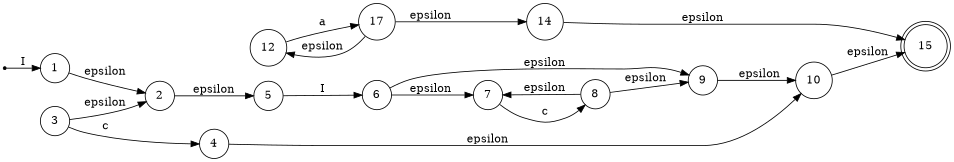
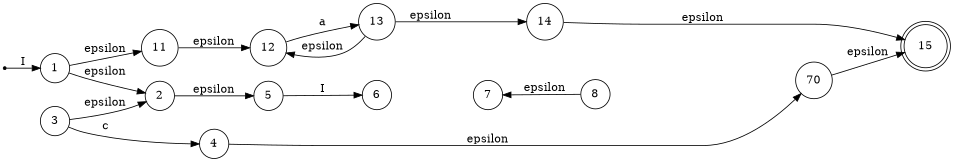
node "17": label "17" -> "13"
node "11": added
node "9": removed
node "10": label "10" -> "70"
edge "6" -> "7": removed, label "epsilon"
edge "7" -> "8": removed, label "c"
